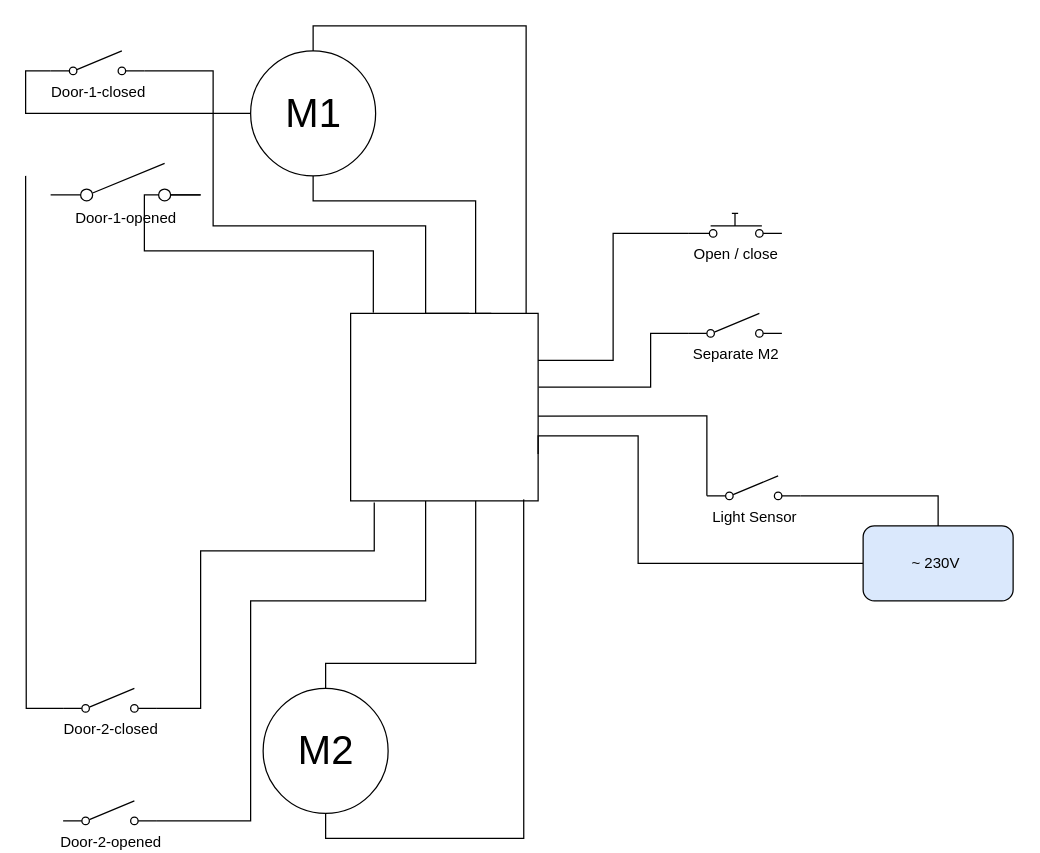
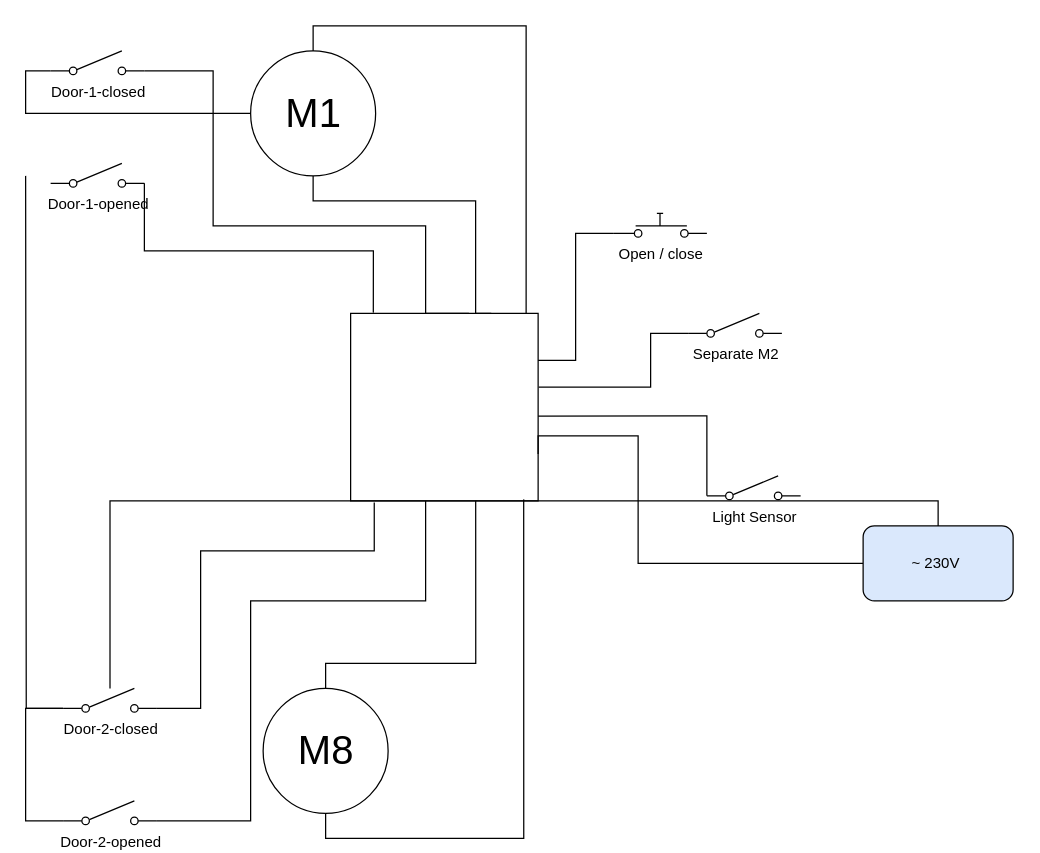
node "Door-1-opened": size 150x38 -> 94x24
node "Open / close": moved (735, 225) -> (660, 225)
edge "Light Sensor" -- "~ 230V": now "Door-2-closed" -- "~ 230V"
node "M2": label "M2" -> "M8"
edge "Door-2-closed" -- "Door-2-opened": added
